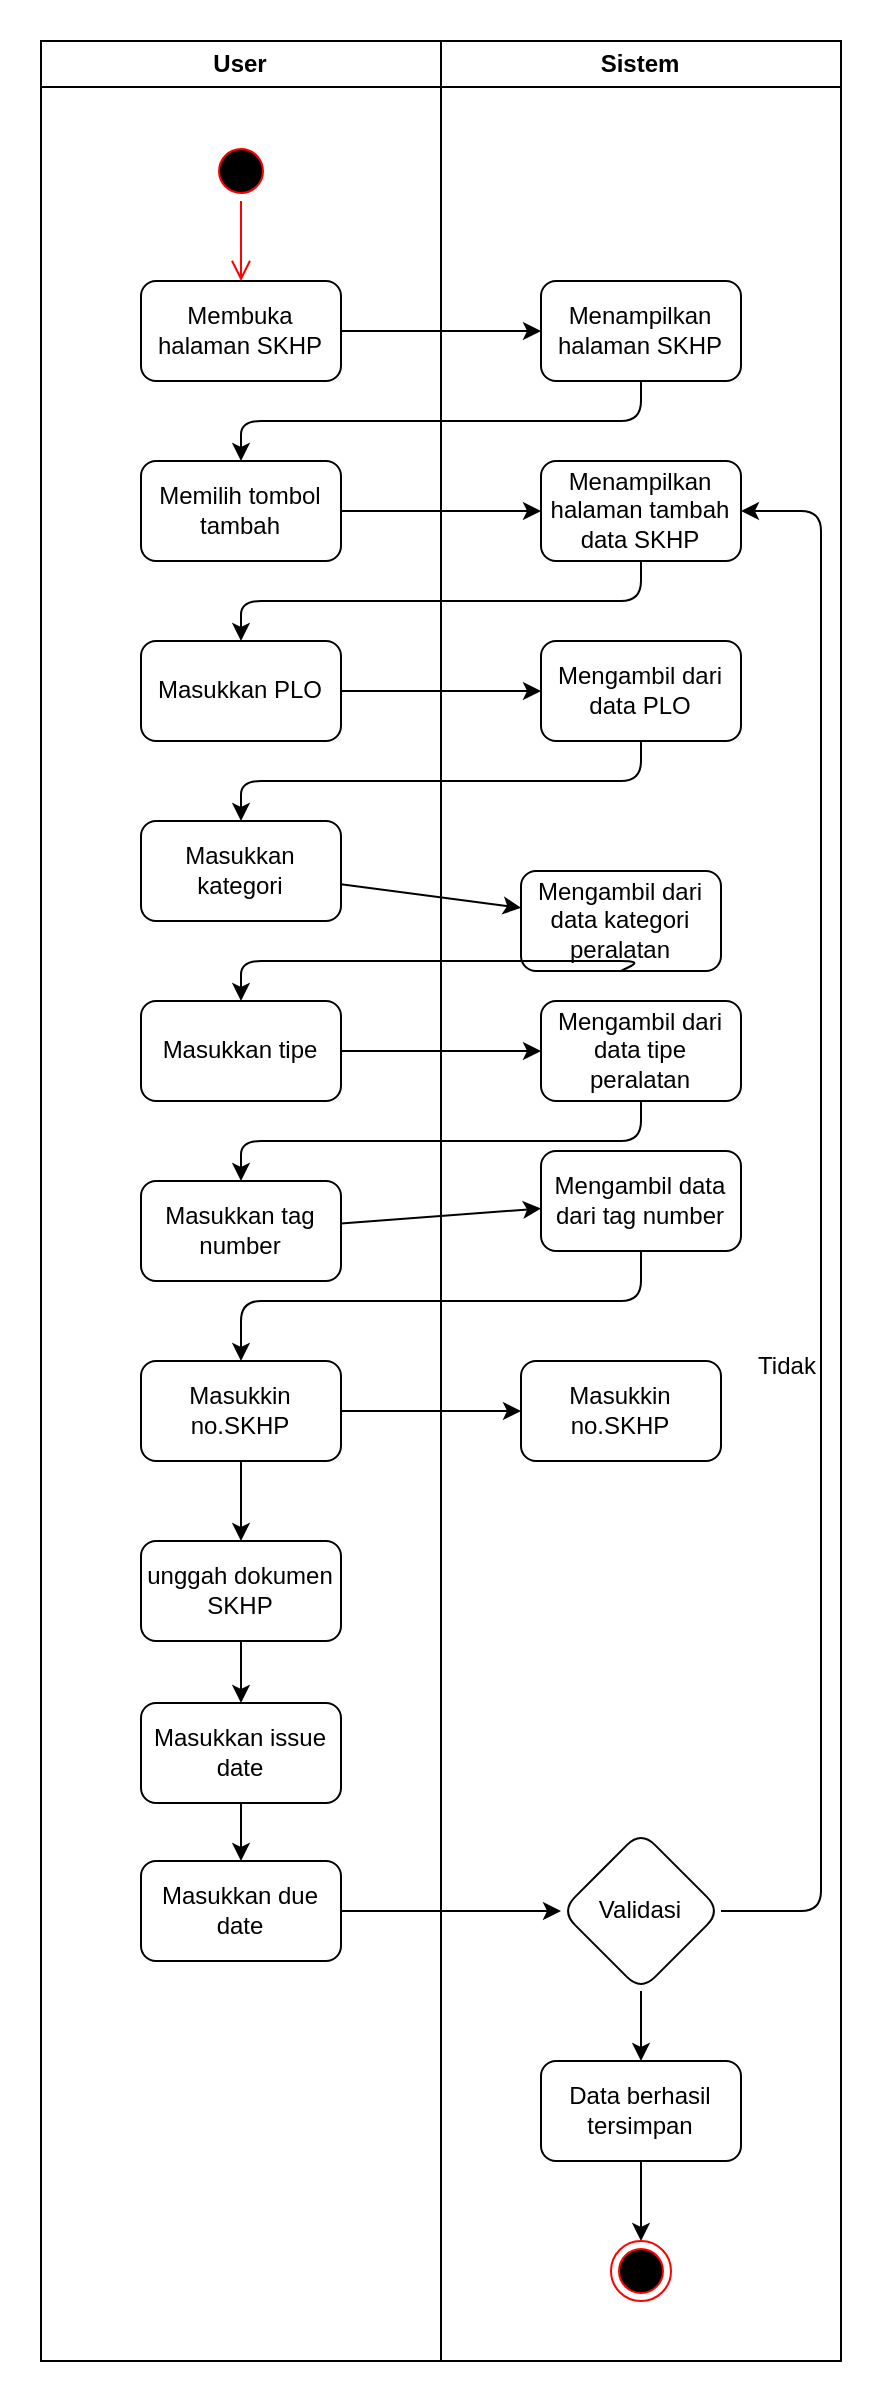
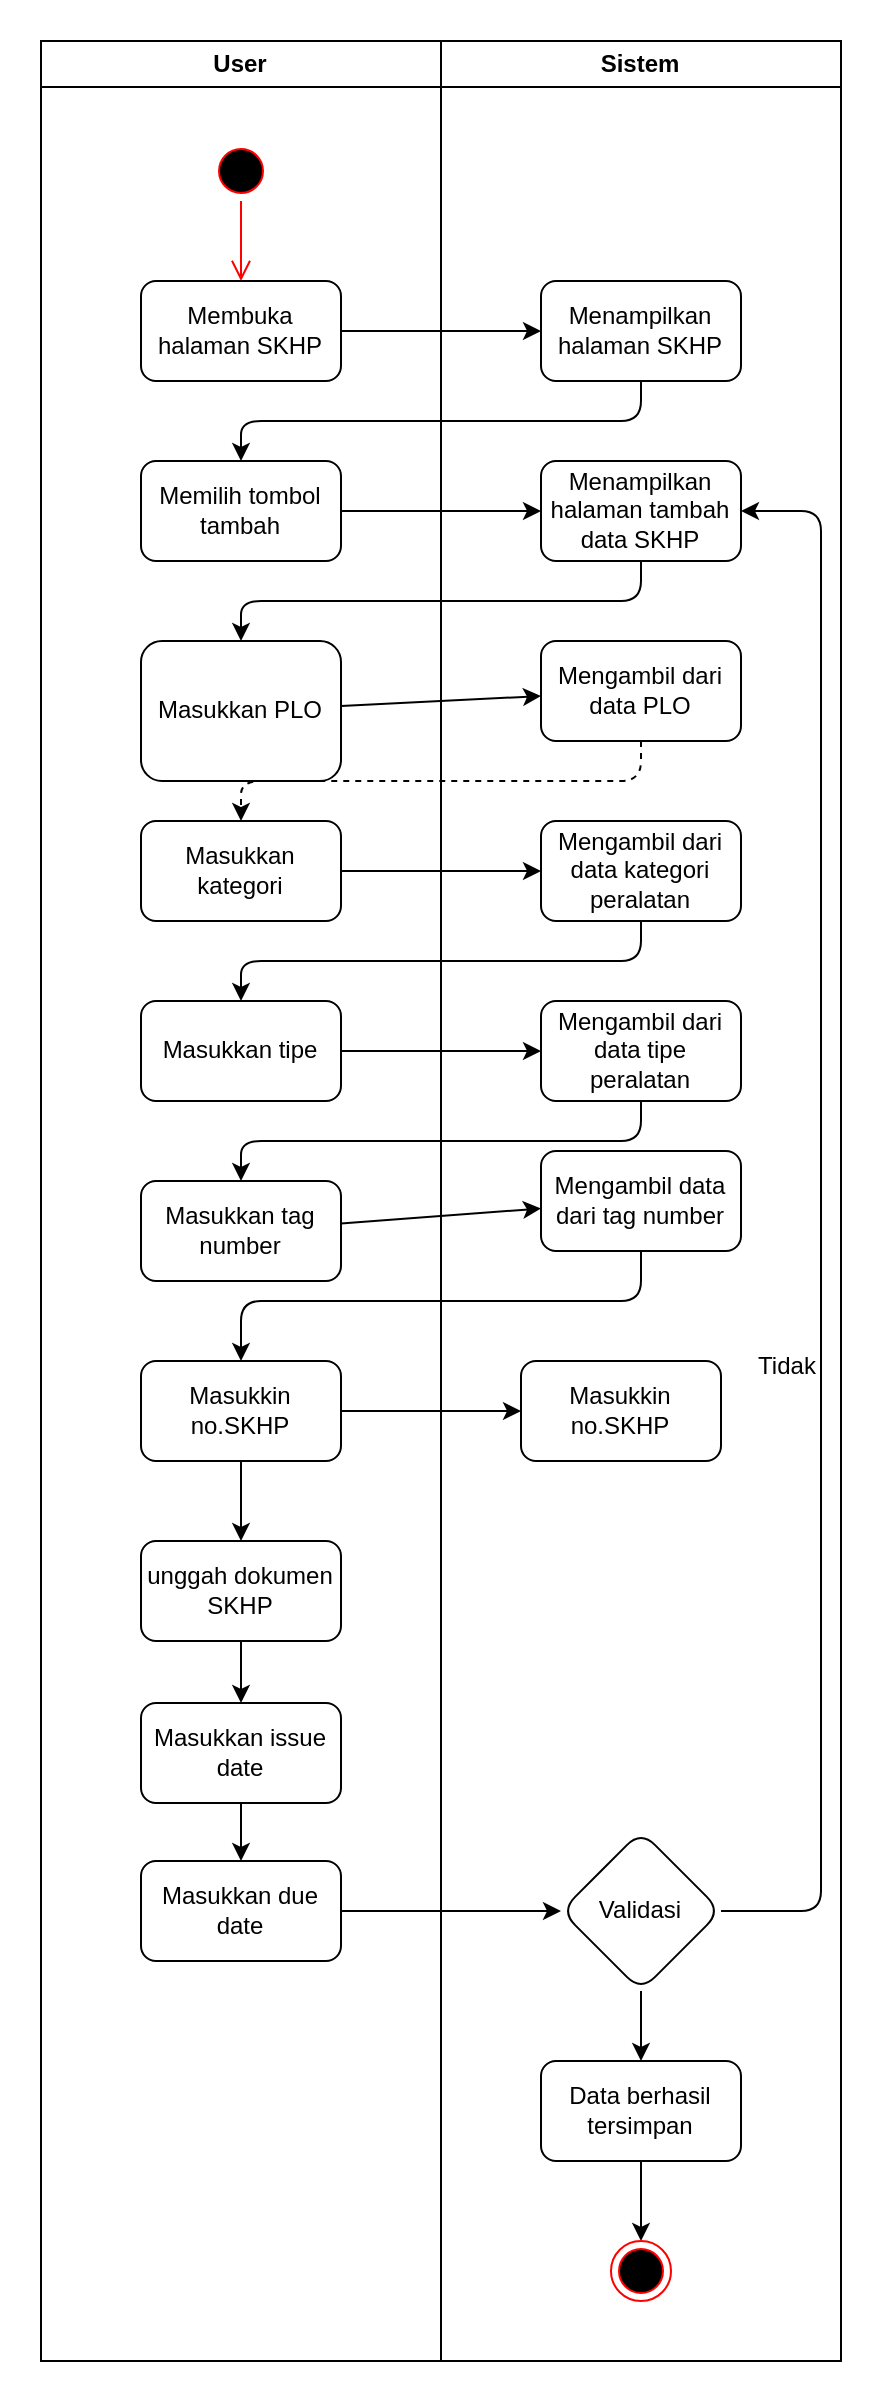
node "Masukkan PLO": size 200x100 -> 200x140
edge "Mengambil dari data PLO" -> "Masukkan kategori": style solid -> dashed
node "Mengambil dari data kategori peralatan": moved (621, 921) -> (641, 871)
